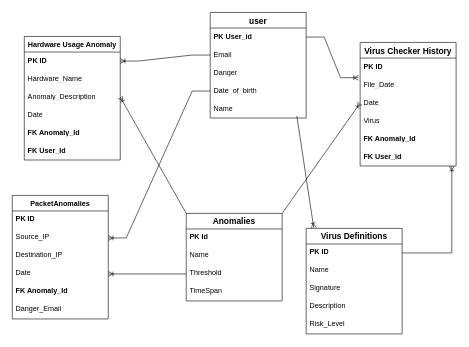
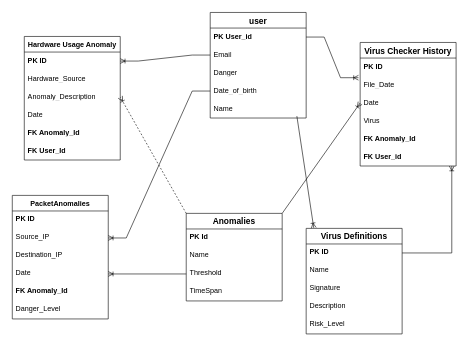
node "Hardware_Name": label "Hardware_Name" -> "Hardware_Source"
edge "Anomalies" -> "Anomaly_Description": style solid -> dashed
node "Danger_Email": label "Danger_Email" -> "Danger_Level"
